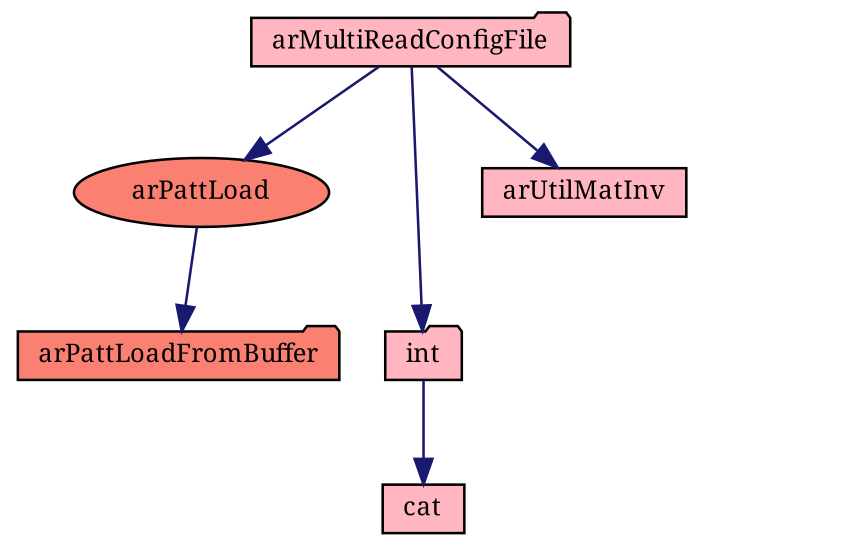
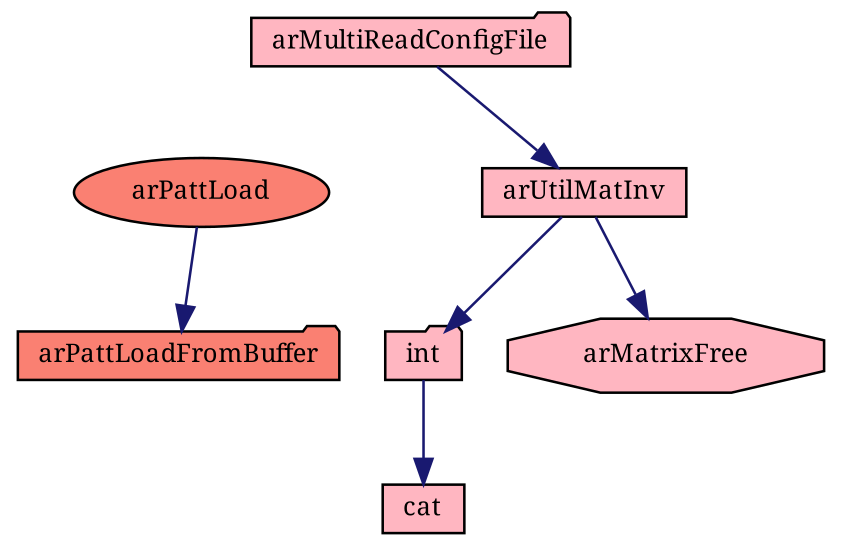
edge "arMultiReadConfigFile" -> "arPattLoad": removed
edge "arMultiReadConfigFile" -> "int": now "arUtilMatInv" -> "int"
node "arMatrixFree": added
